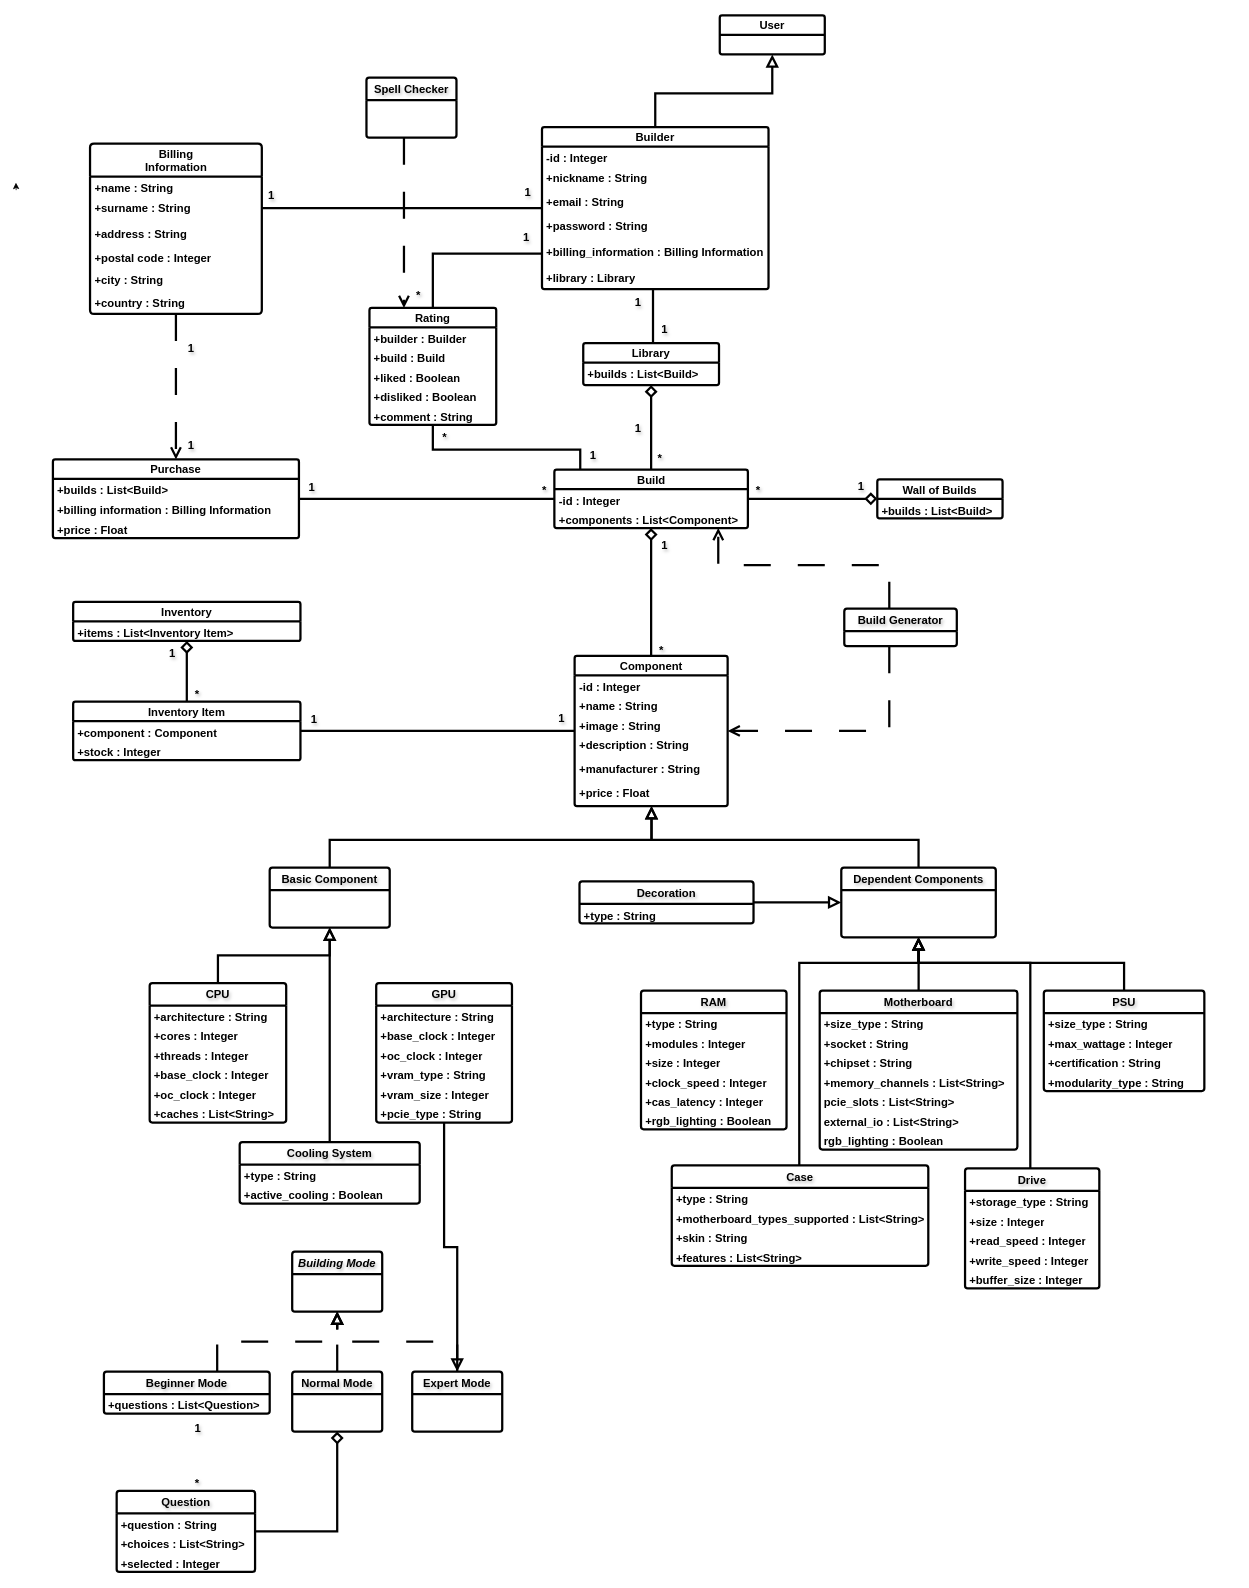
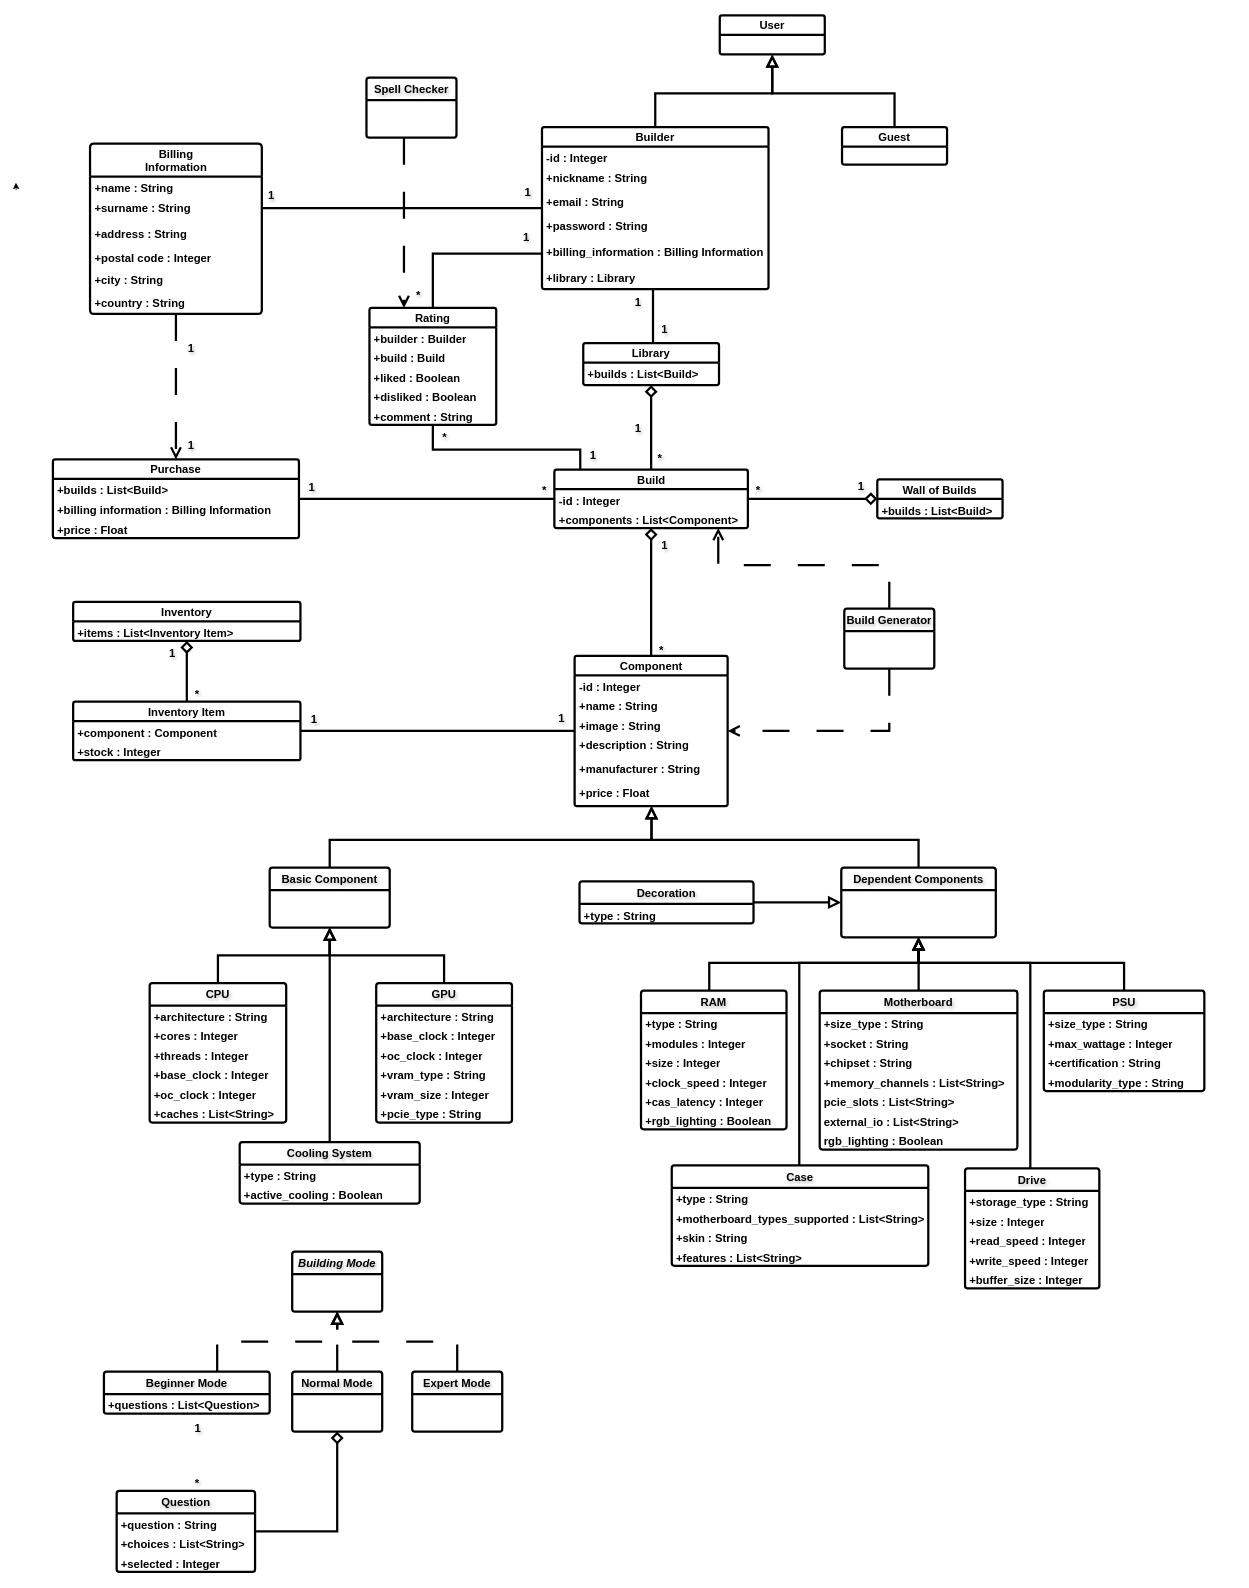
edge "Guest" -> "User": added
node "Guest": added
node "Build Generator": size 113x38 -> 90x60
edge "RAM" -> "Dependent Components": added
edge "GPU" -> "Expert Mode": now "GPU" -> "Basic Component"
